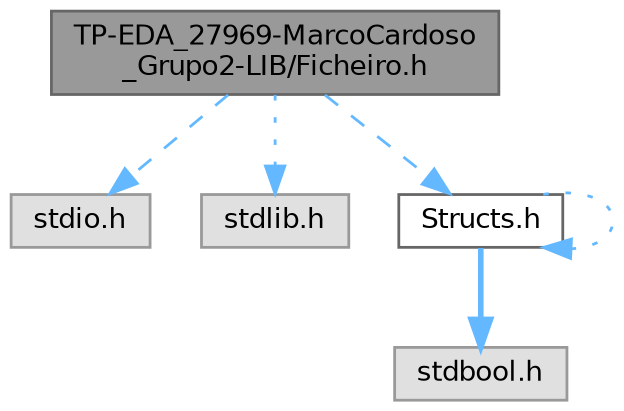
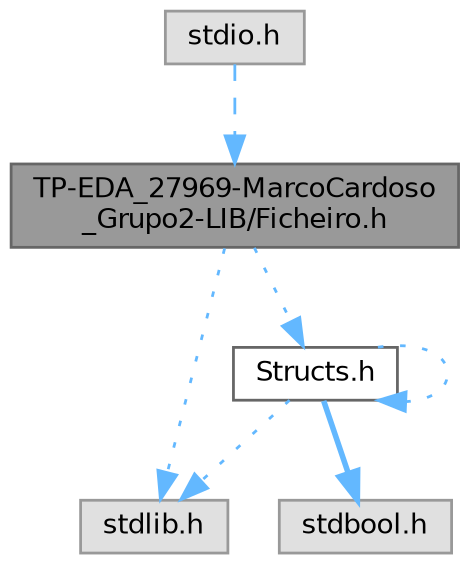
edge "TP-EDA_27969-MarcoCardoso _Grupo2-LIB/Ficheiro.h" -> "stdio.h": reversed
edge "TP-EDA_27969-MarcoCardoso _Grupo2-LIB/Ficheiro.h" -> "Structs.h": style dashed -> dotted
edge "Structs.h" -> "stdlib.h": added
